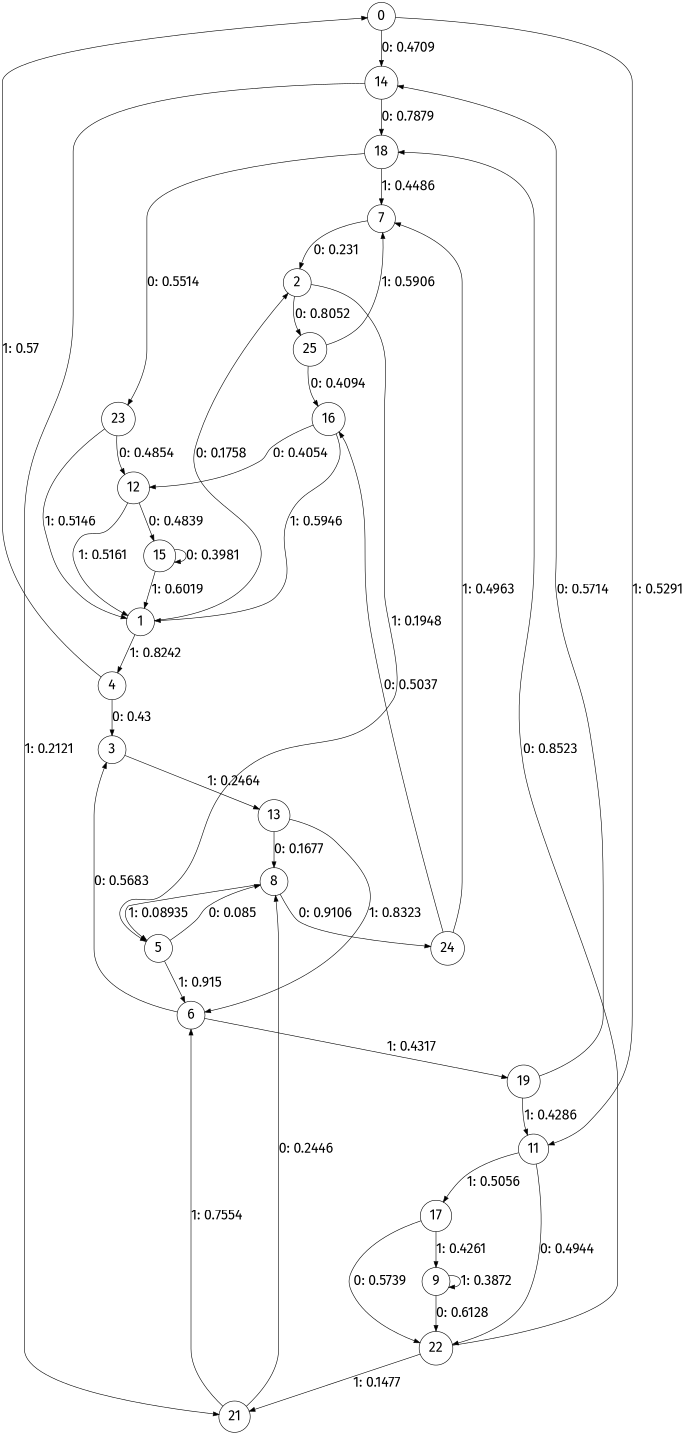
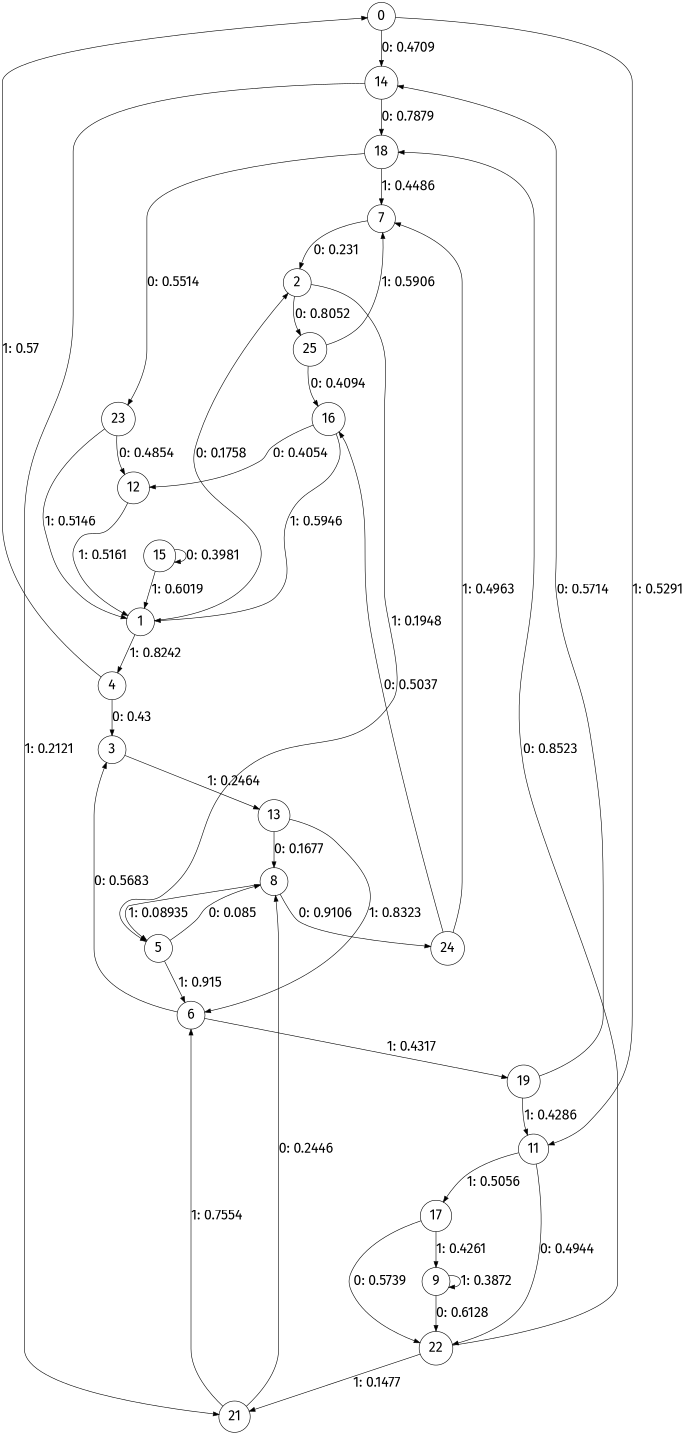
edge "12" -> "15": removed, label "0: 0.4839"
